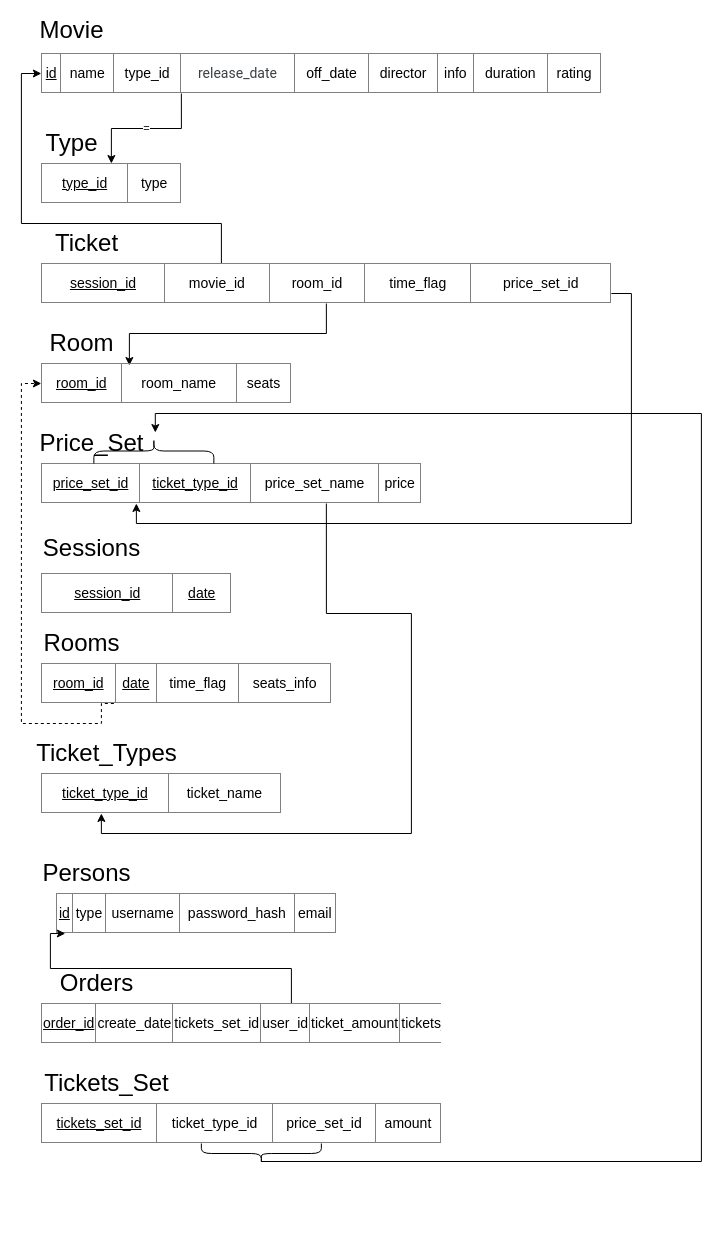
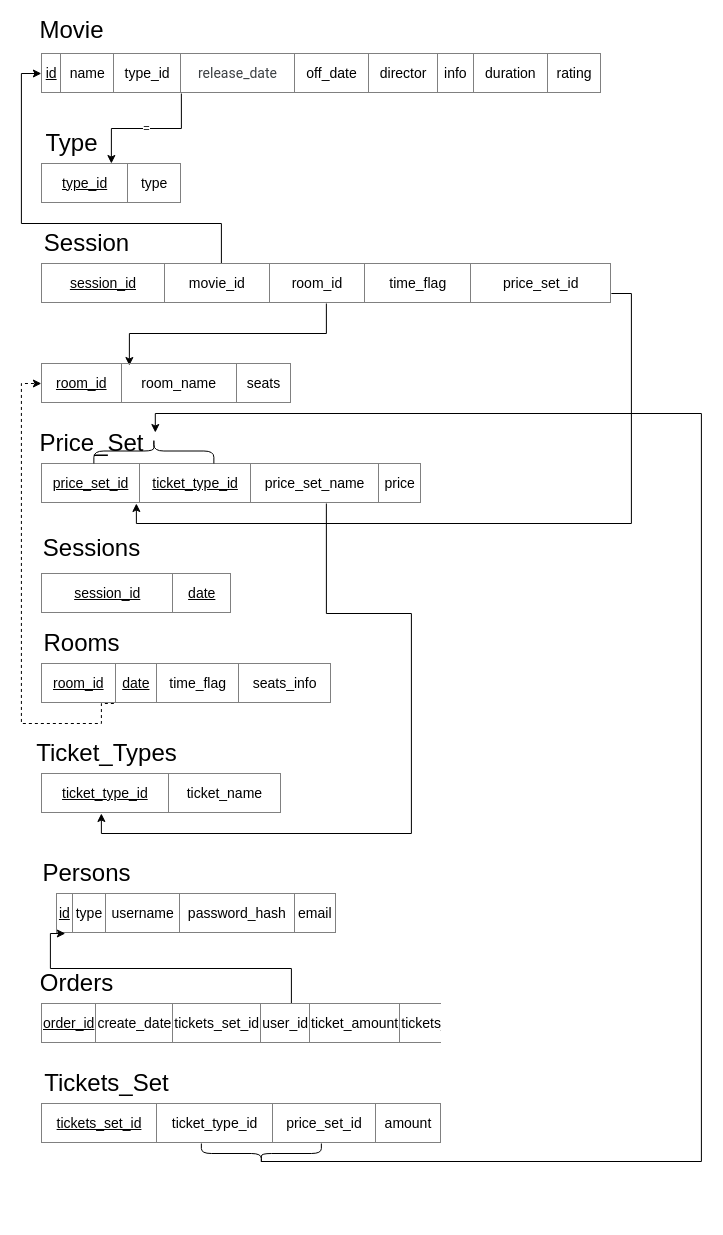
node "Ticket": label "Ticket" -> "Session"
node "Room": removed
node "Orders": moved (96, 984) -> (76, 984)
